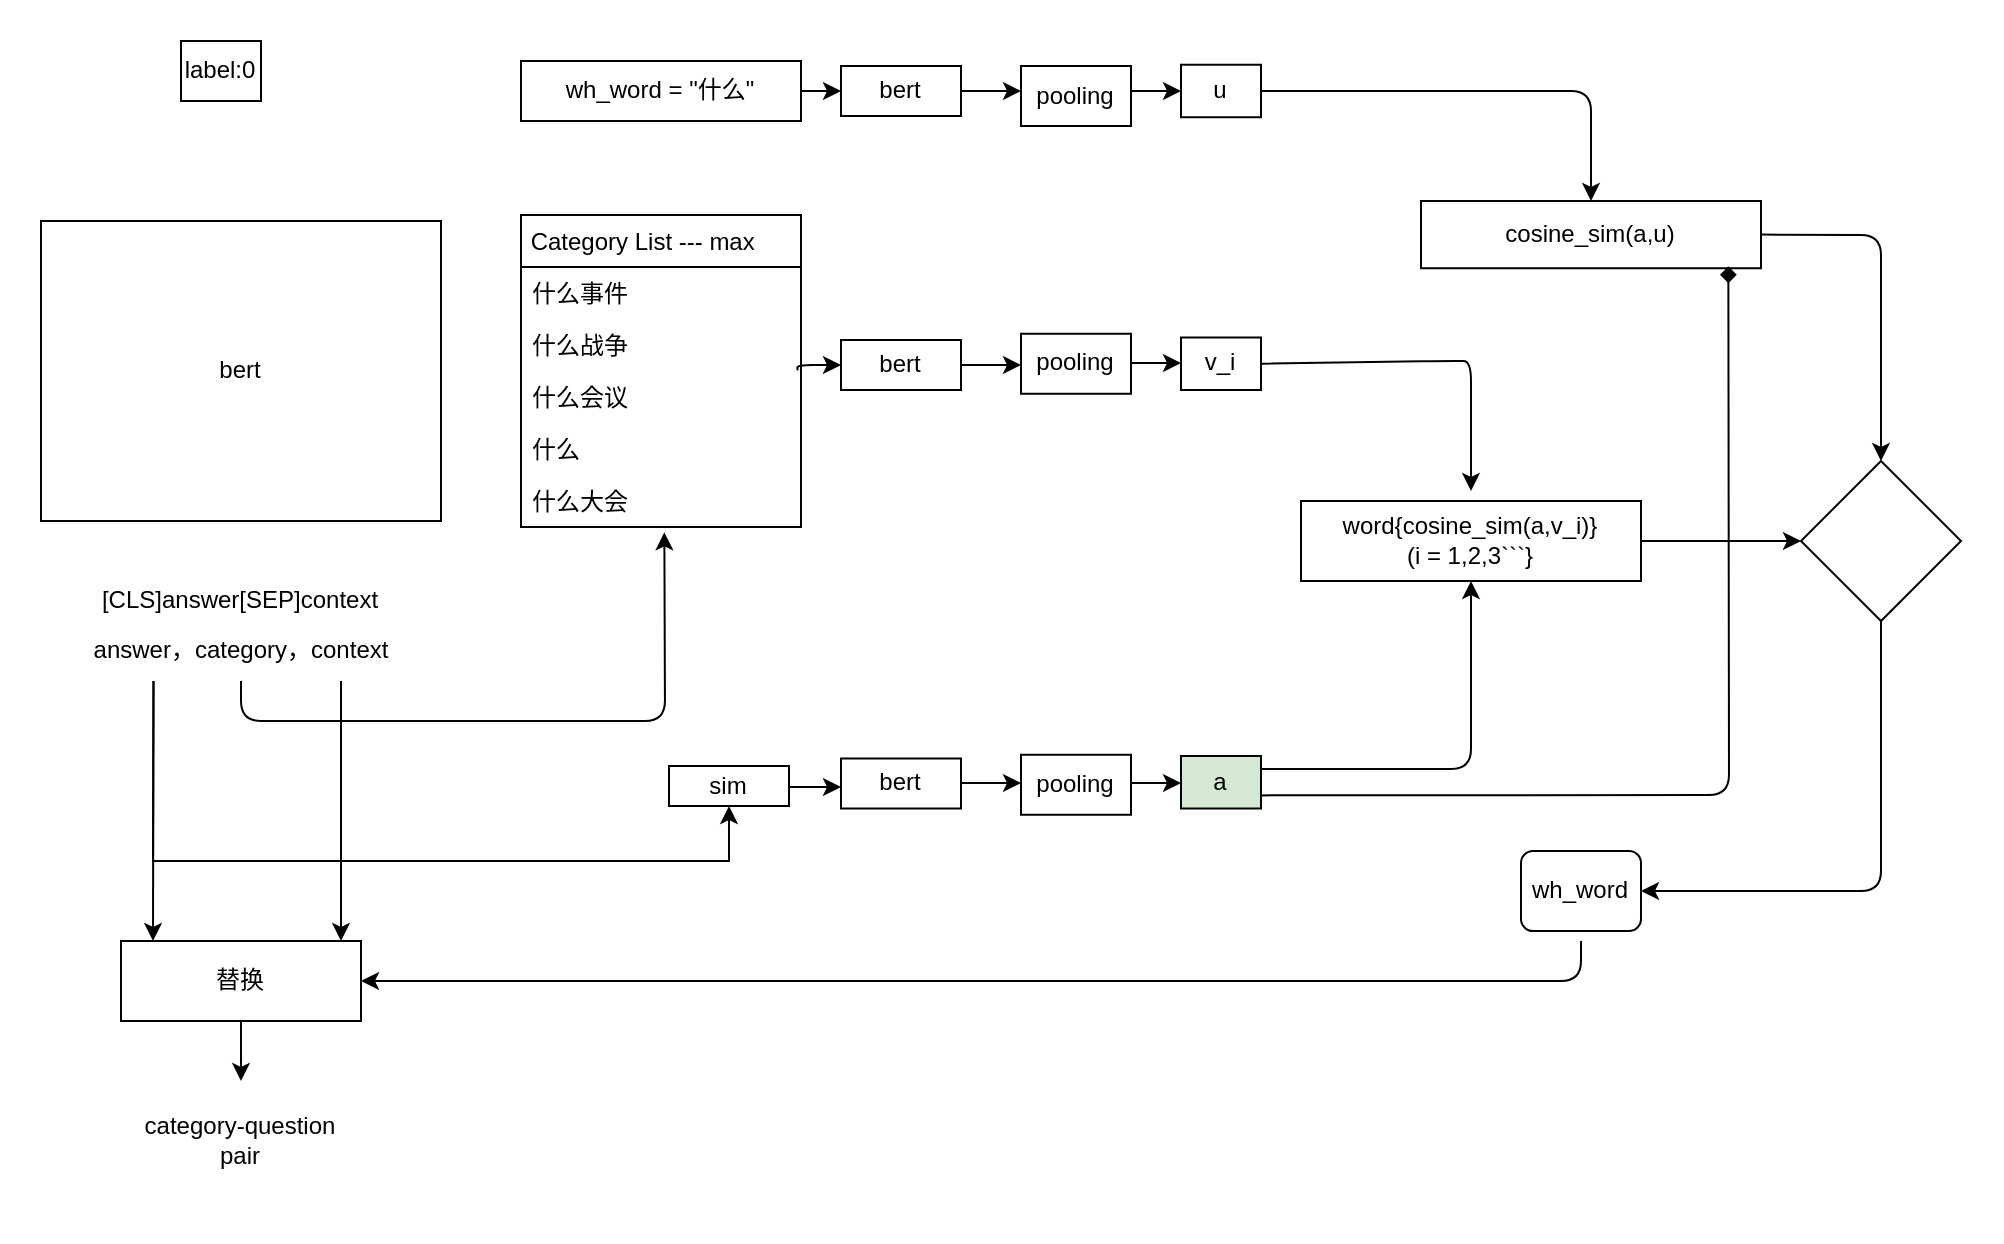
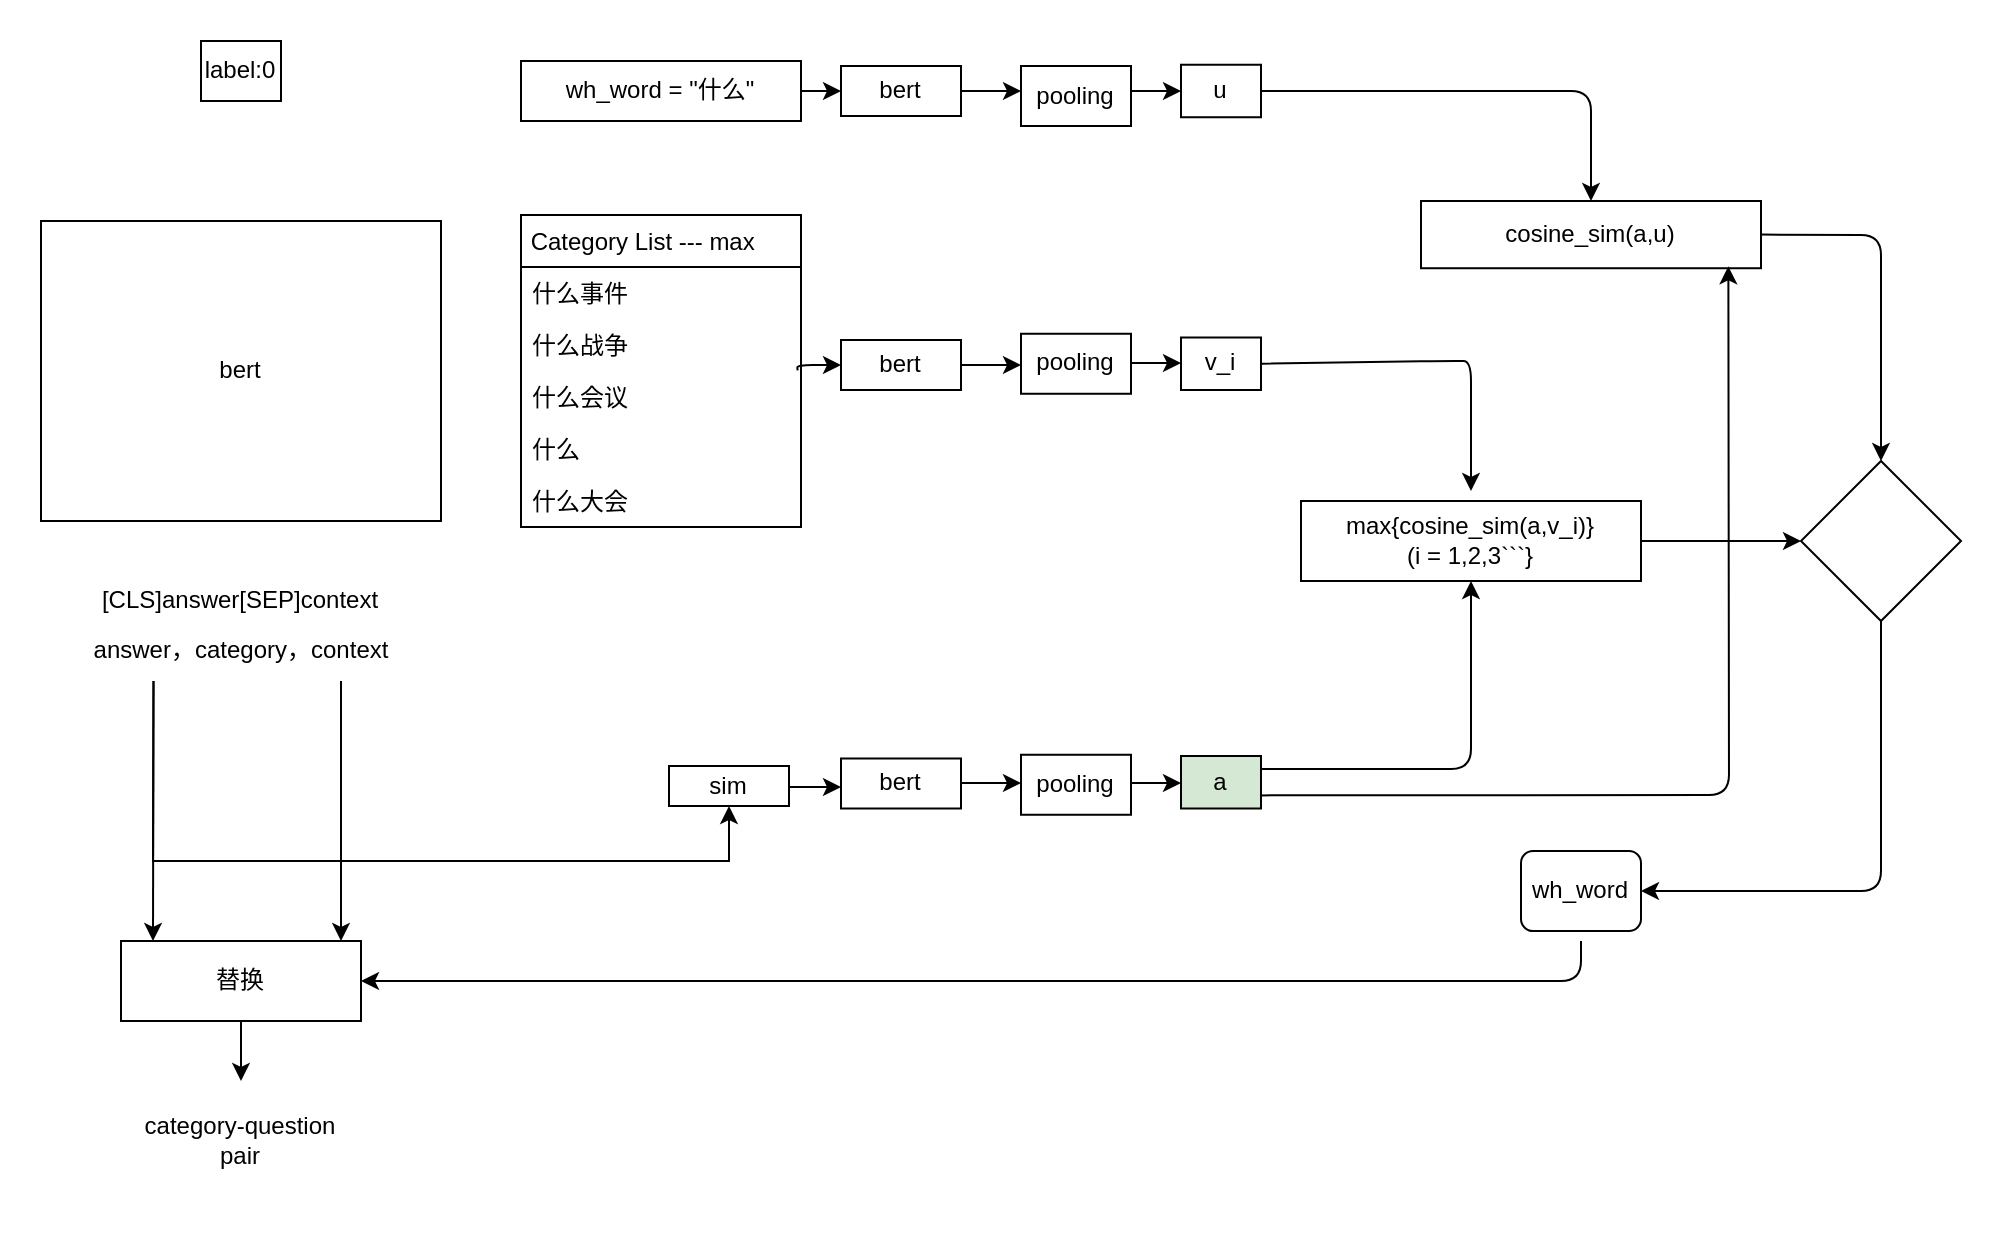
node "label:0": moved (221, 71) -> (241, 71)
edge "a" -> "cosine_sim(a,u)": arrowhead diamond -> classic
node "word{cosine_sim(a,v_i)} (i = 1,2,3```}": label "word{cosine_sim(a,v_i)} (i = 1,2,3```}" -> "max{cosine_sim(a,v_i)} (i = 1,2,3```}"
edge "answer，category，context" -> "什么大会": removed
